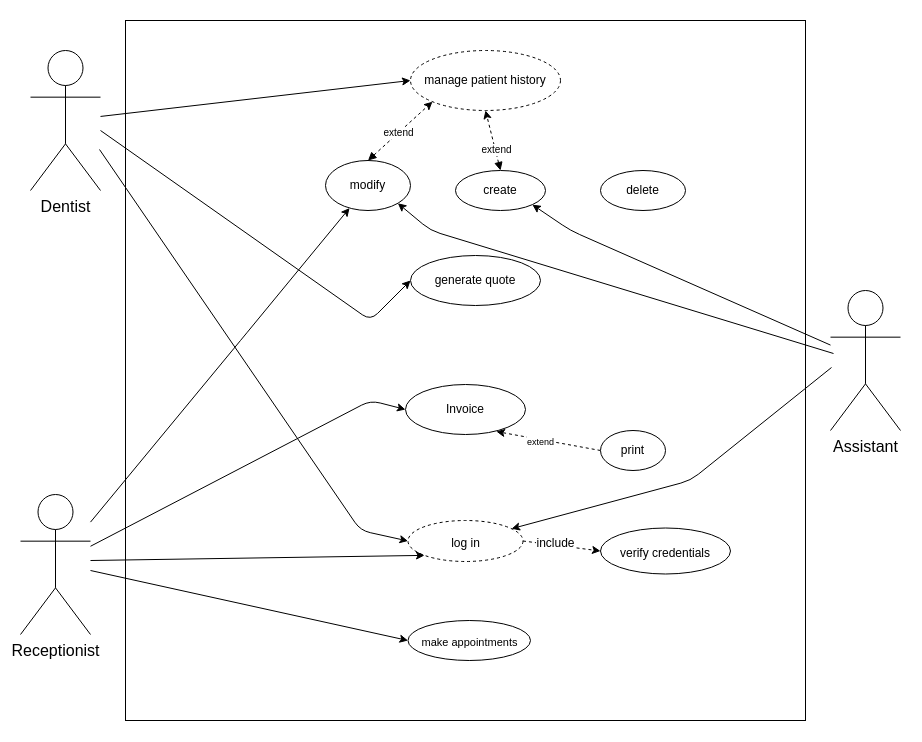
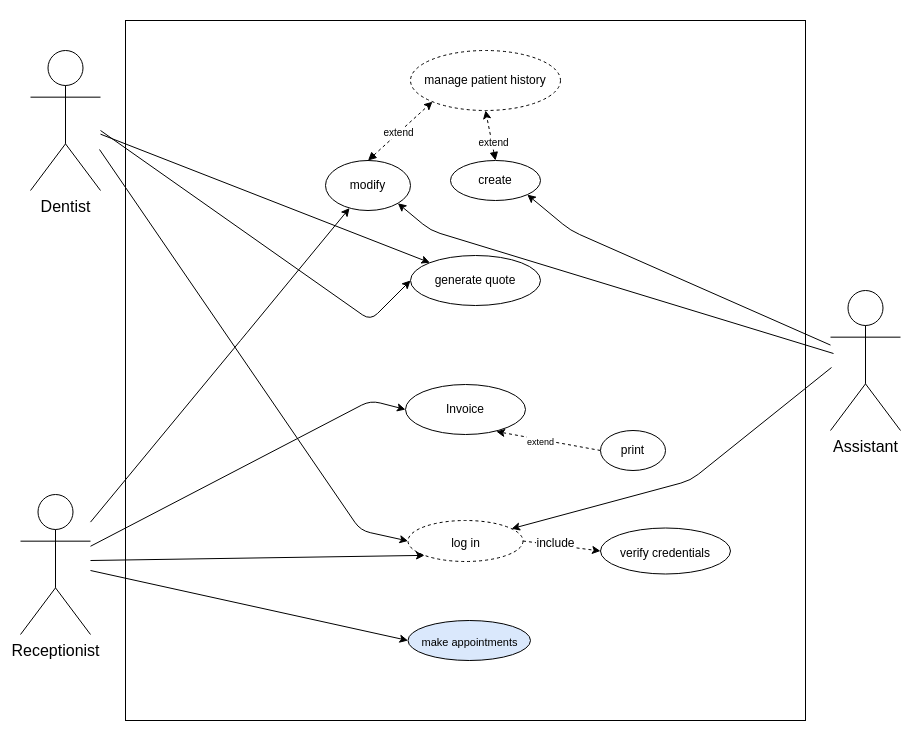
edge "Dentist" -> "manage patient history": now "Dentist" -> "generate quote"
node "create": moved (501, 191) -> (496, 181)
node "delete": removed
node "make appointments": fillcolor #ffffff -> #dae8fc
